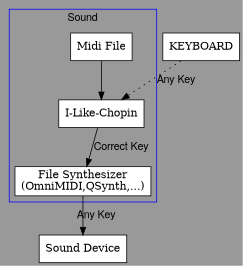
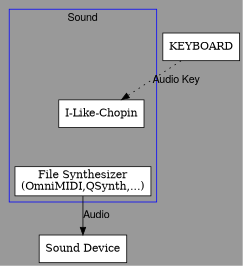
node "Midi File": removed
edge "KEYBOARD" -> "I-Like-Chopin": label "Any Key" -> "Audio Key"
edge "I-Like-Chopin" -> "File Synthesizer (OmniMIDI,QSynth,...)": removed, label "Correct Key"
edge "File Synthesizer (OmniMIDI,QSynth,...)" -> "Sound Device": label "Any Key" -> "Audio"
